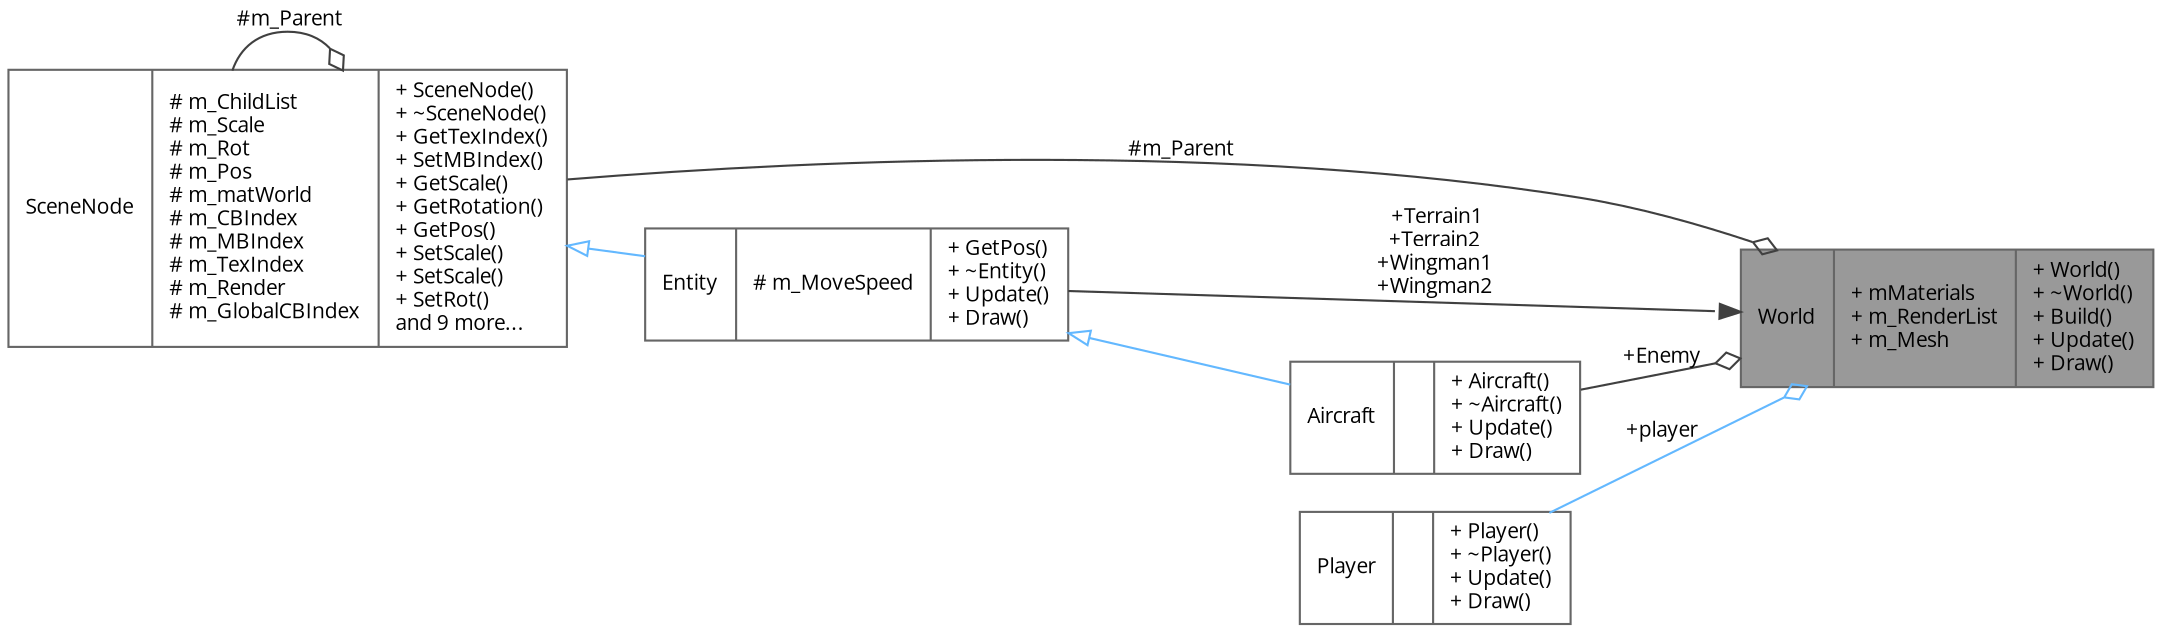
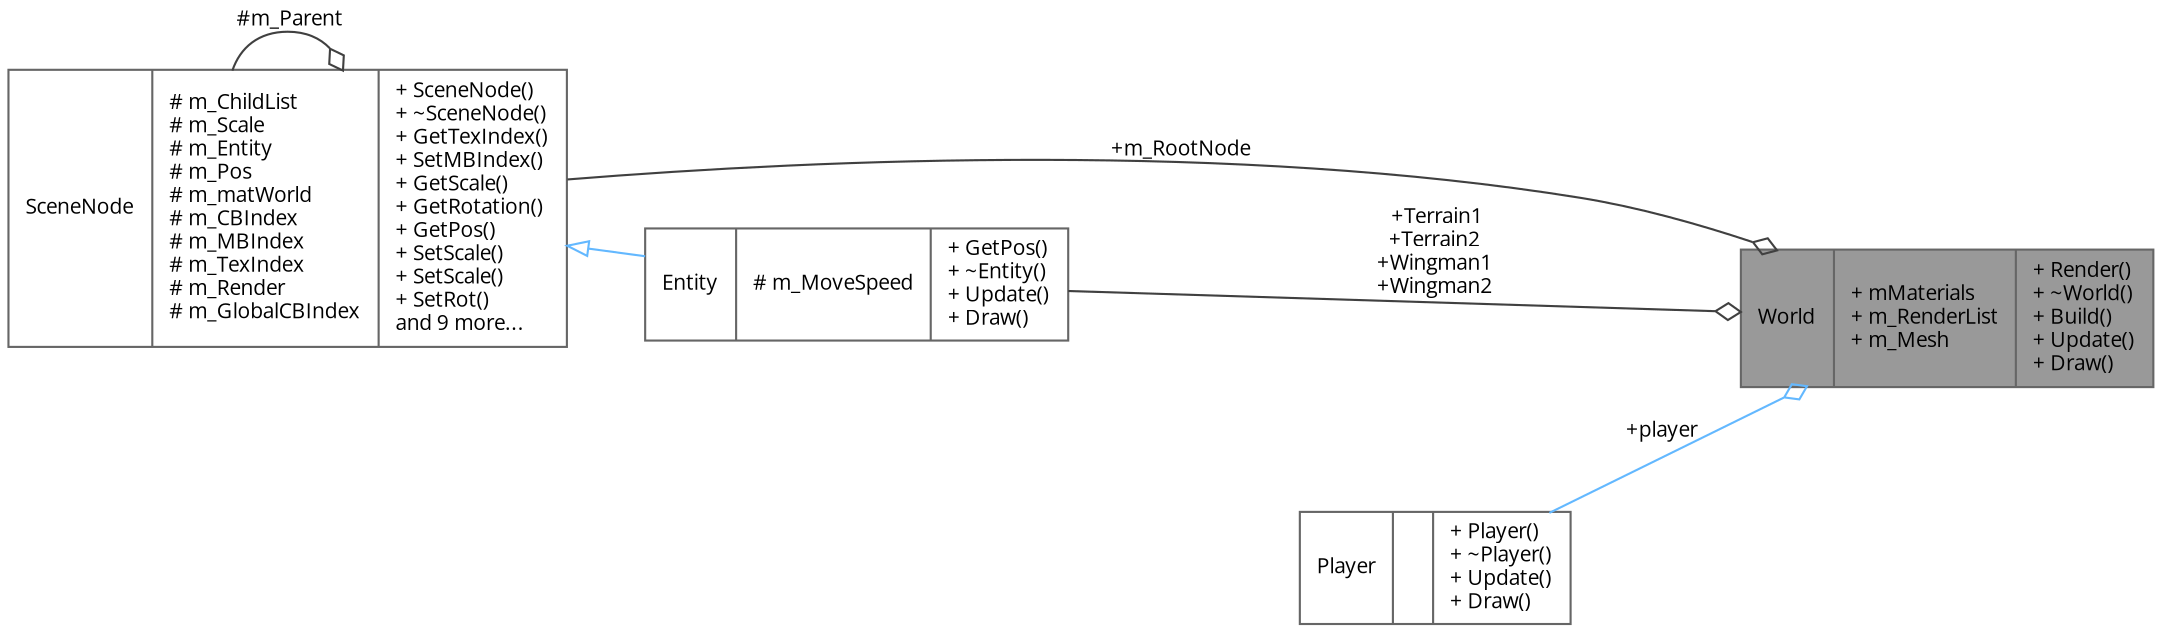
node "SceneNode": text "# m_Rot" -> "# m_Entity"
edge "SceneNode" -> "World": label " #m_Parent" -> " +m_RootNode"
node "World": text "+ World()" -> "+ Render()"
edge "Entity" -> "World": arrowhead normal -> odiamond
node "Aircraft": removed
